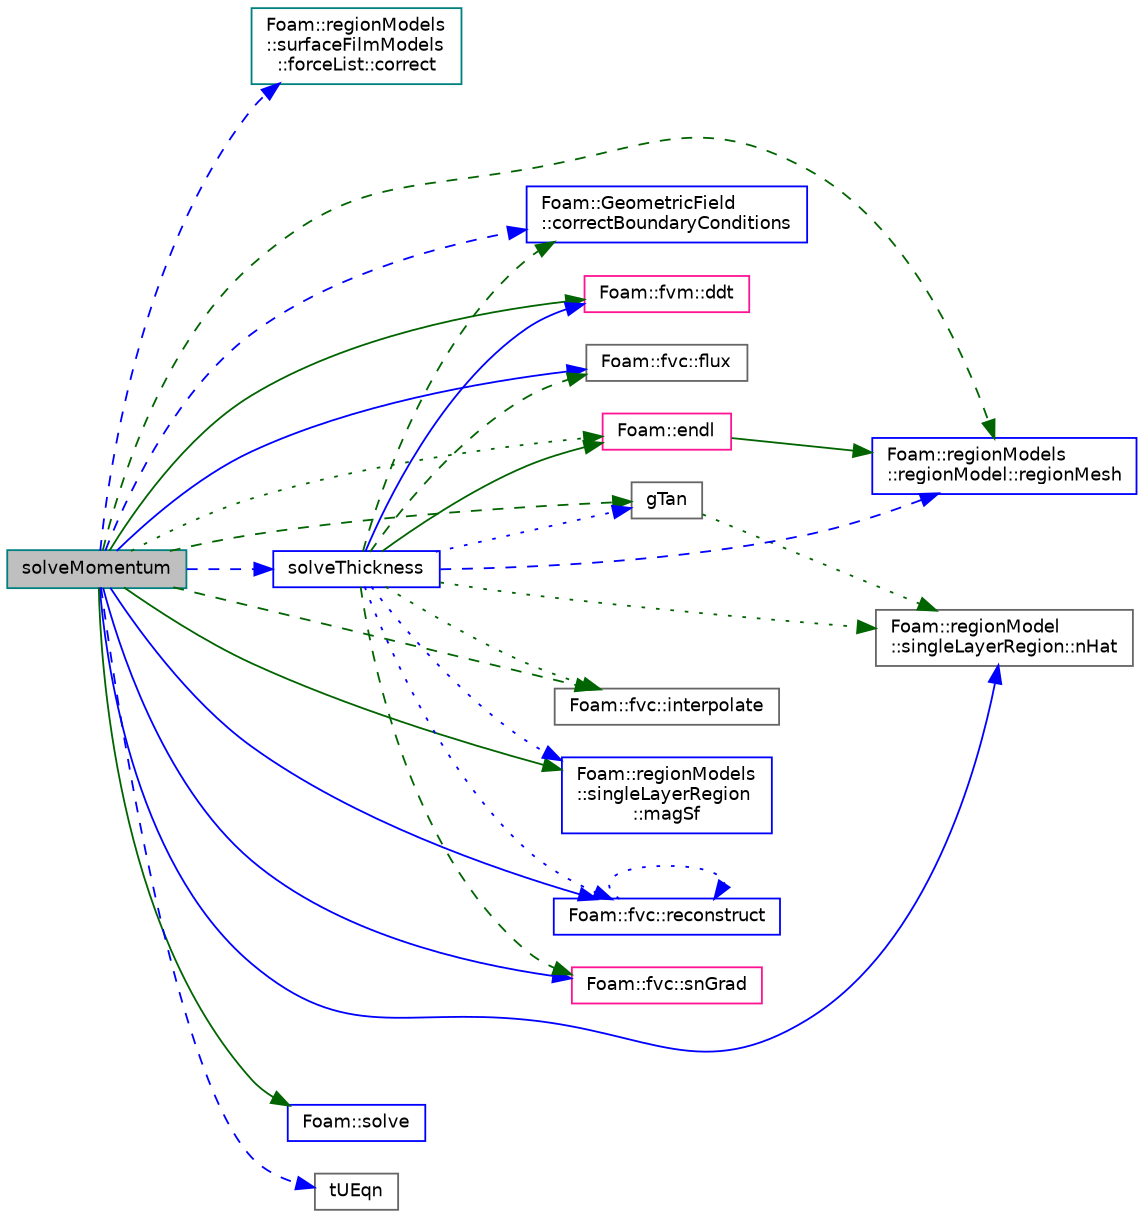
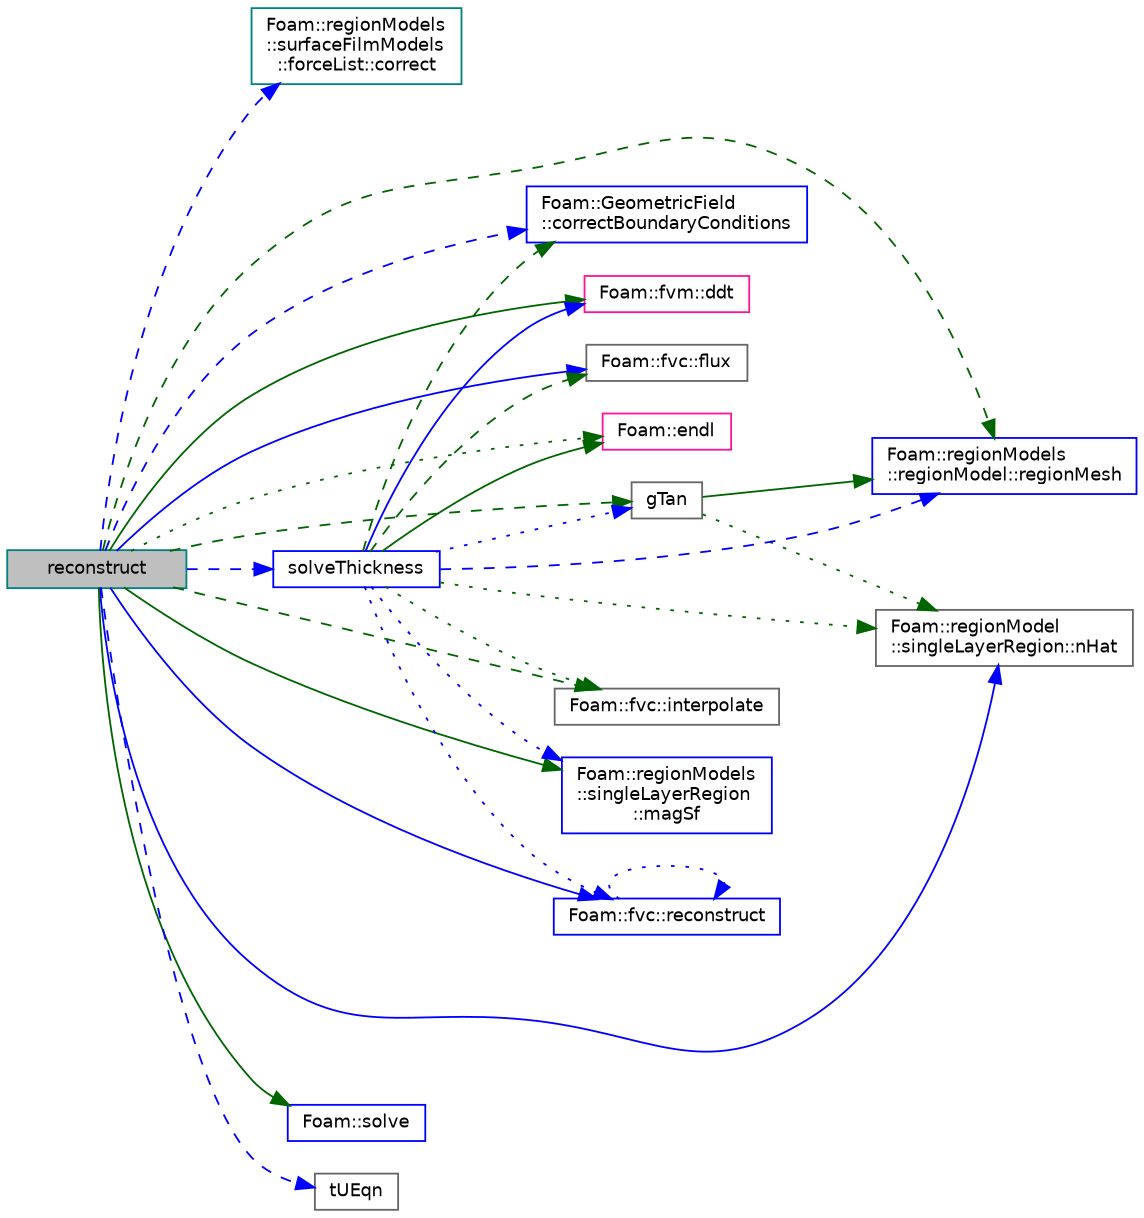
edge "Foam::endl" -> "Foam::regionModels ::regionModel::regionMesh": now "gTan" -> "Foam::regionModels ::regionModel::regionMesh"
node "solveMomentum": label "solveMomentum" -> "reconstruct"
node "Foam::fvc::snGrad": removed
